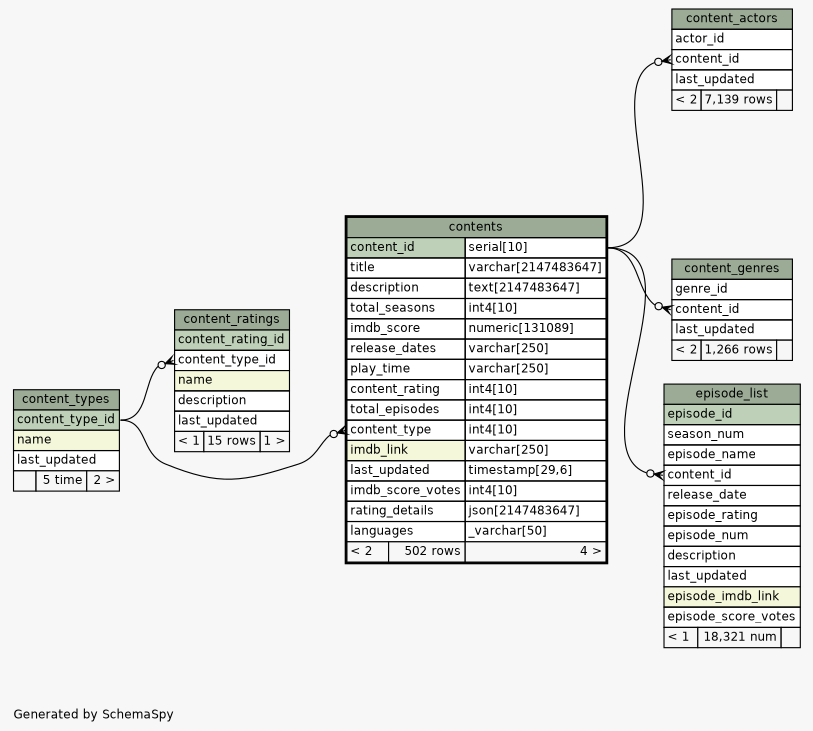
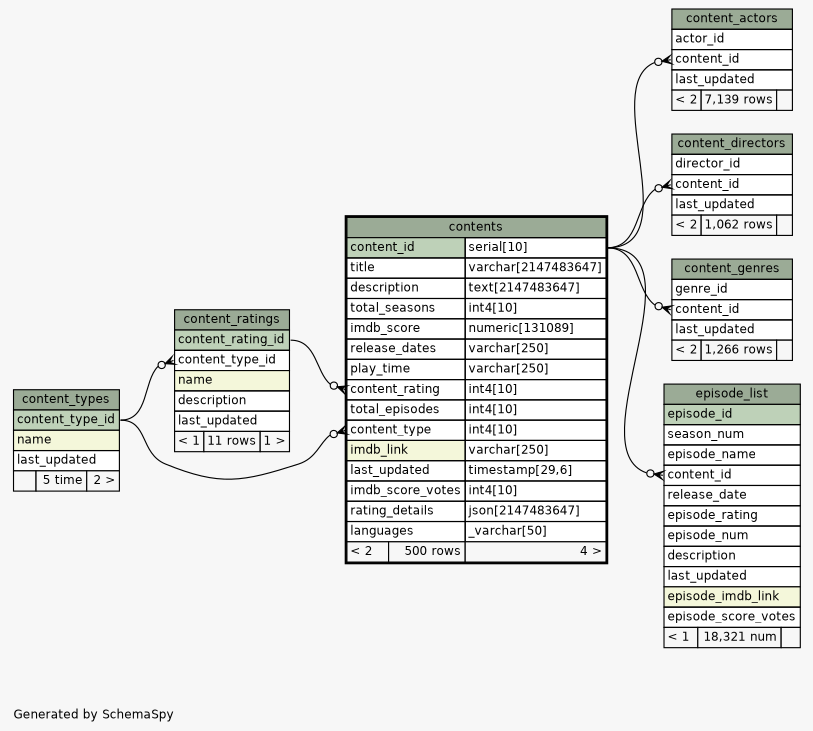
node "content_directors": added
edge "content_ratings" -> "contents": added
node "content_ratings": text "15 rows" -> "11 rows"
node "contents": text "502 rows" -> "500 rows"
